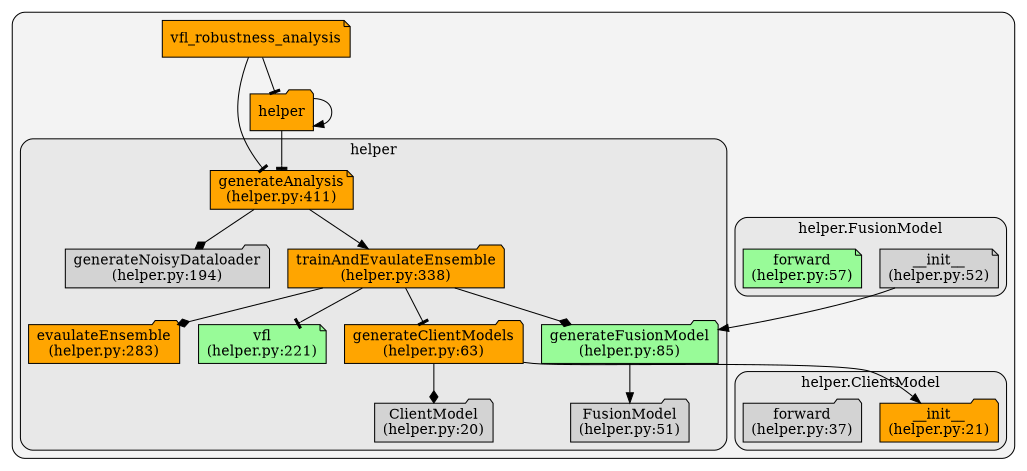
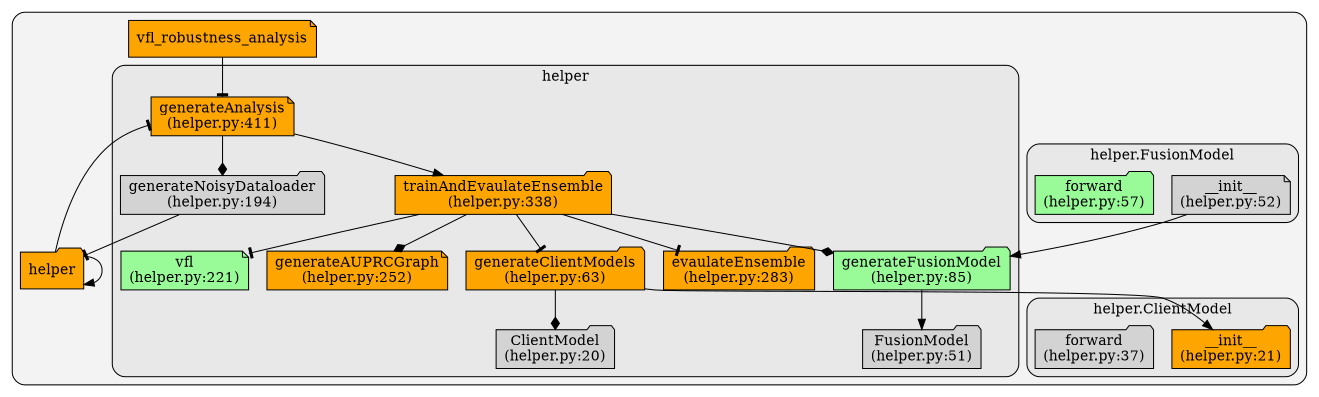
edge "vfl_robustness_analysis" -> "helper": now "generateNoisyDataloader (helper.py:194)" -> "helper"
node "forward (helper.py:57)": shape note -> folder
node "generateAUPRCGraph (helper.py:252)": added
edge "trainAndEvaulateEnsemble (helper.py:338)" -> "evaulateEnsemble (helper.py:283)": arrowhead diamond -> tee
